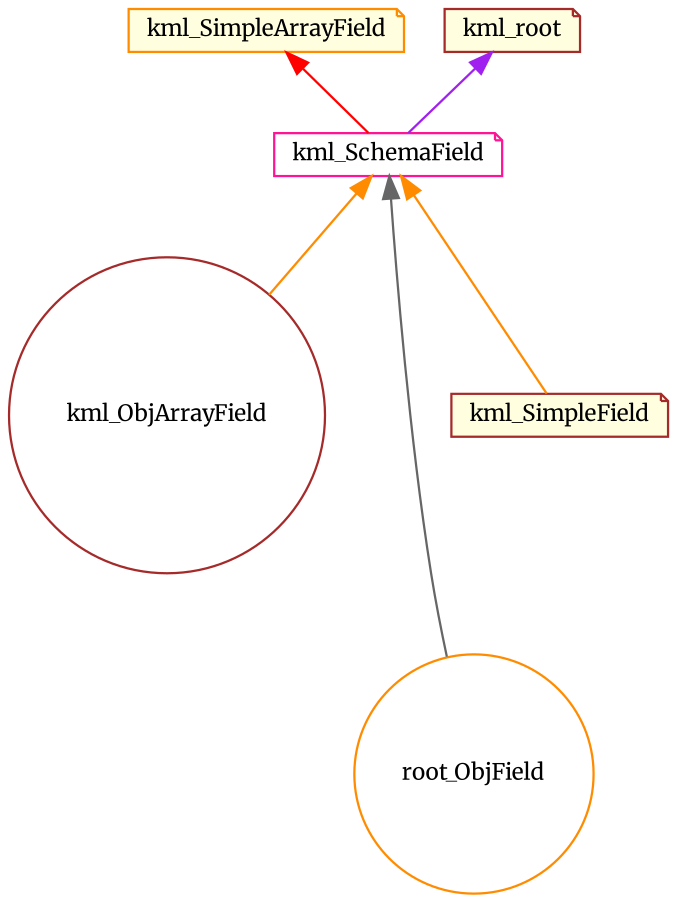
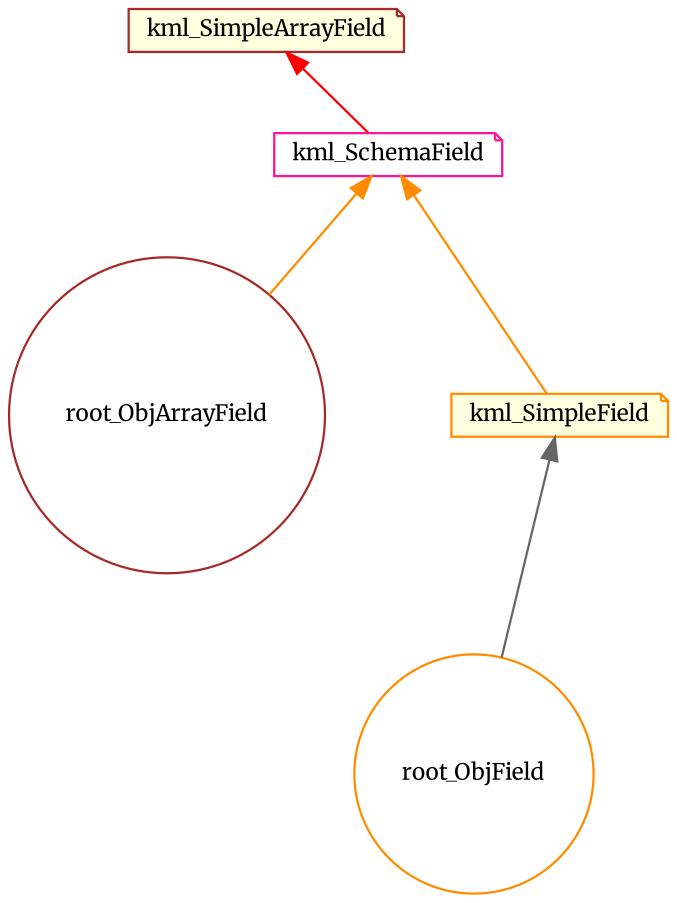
node "kml_SimpleArrayField": color darkorange -> brown
node "kml_root": removed
node "kml_ObjArrayField": label "kml_ObjArrayField" -> "root_ObjArrayField"
node "kml_SimpleField": color brown -> darkorange
edge "root_ObjField" -> "kml_SchemaField": now "root_ObjField" -> "kml_SimpleField"
